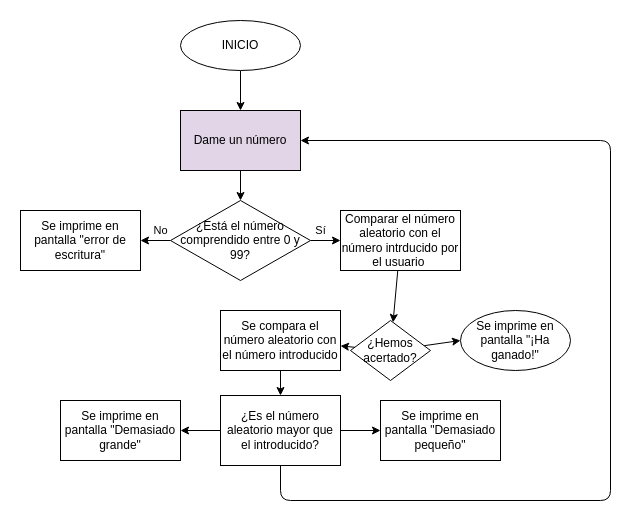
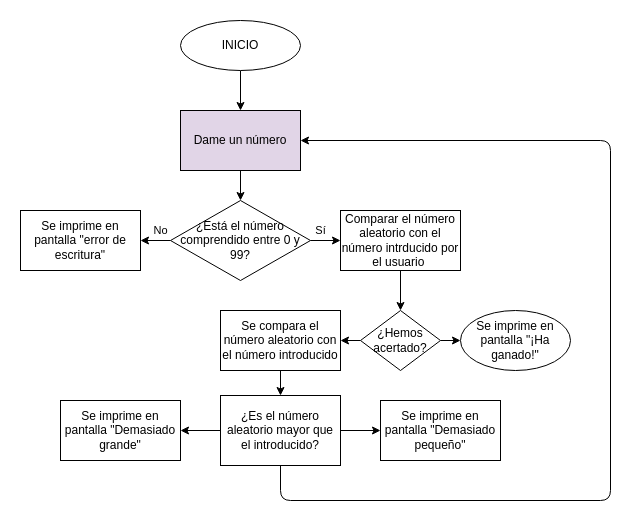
node "¿Hemos acertado?": moved (391, 351) -> (401, 341)
